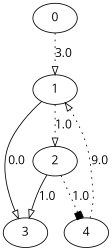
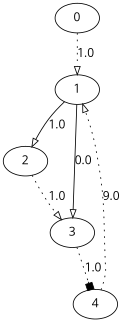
edge "0" -> "1": label "3.0" -> "1.0"
edge "1" -> "2": style dotted -> solid
edge "2" -> "3": style solid -> dotted
edge "2" -> "4": now "3" -> "4"
